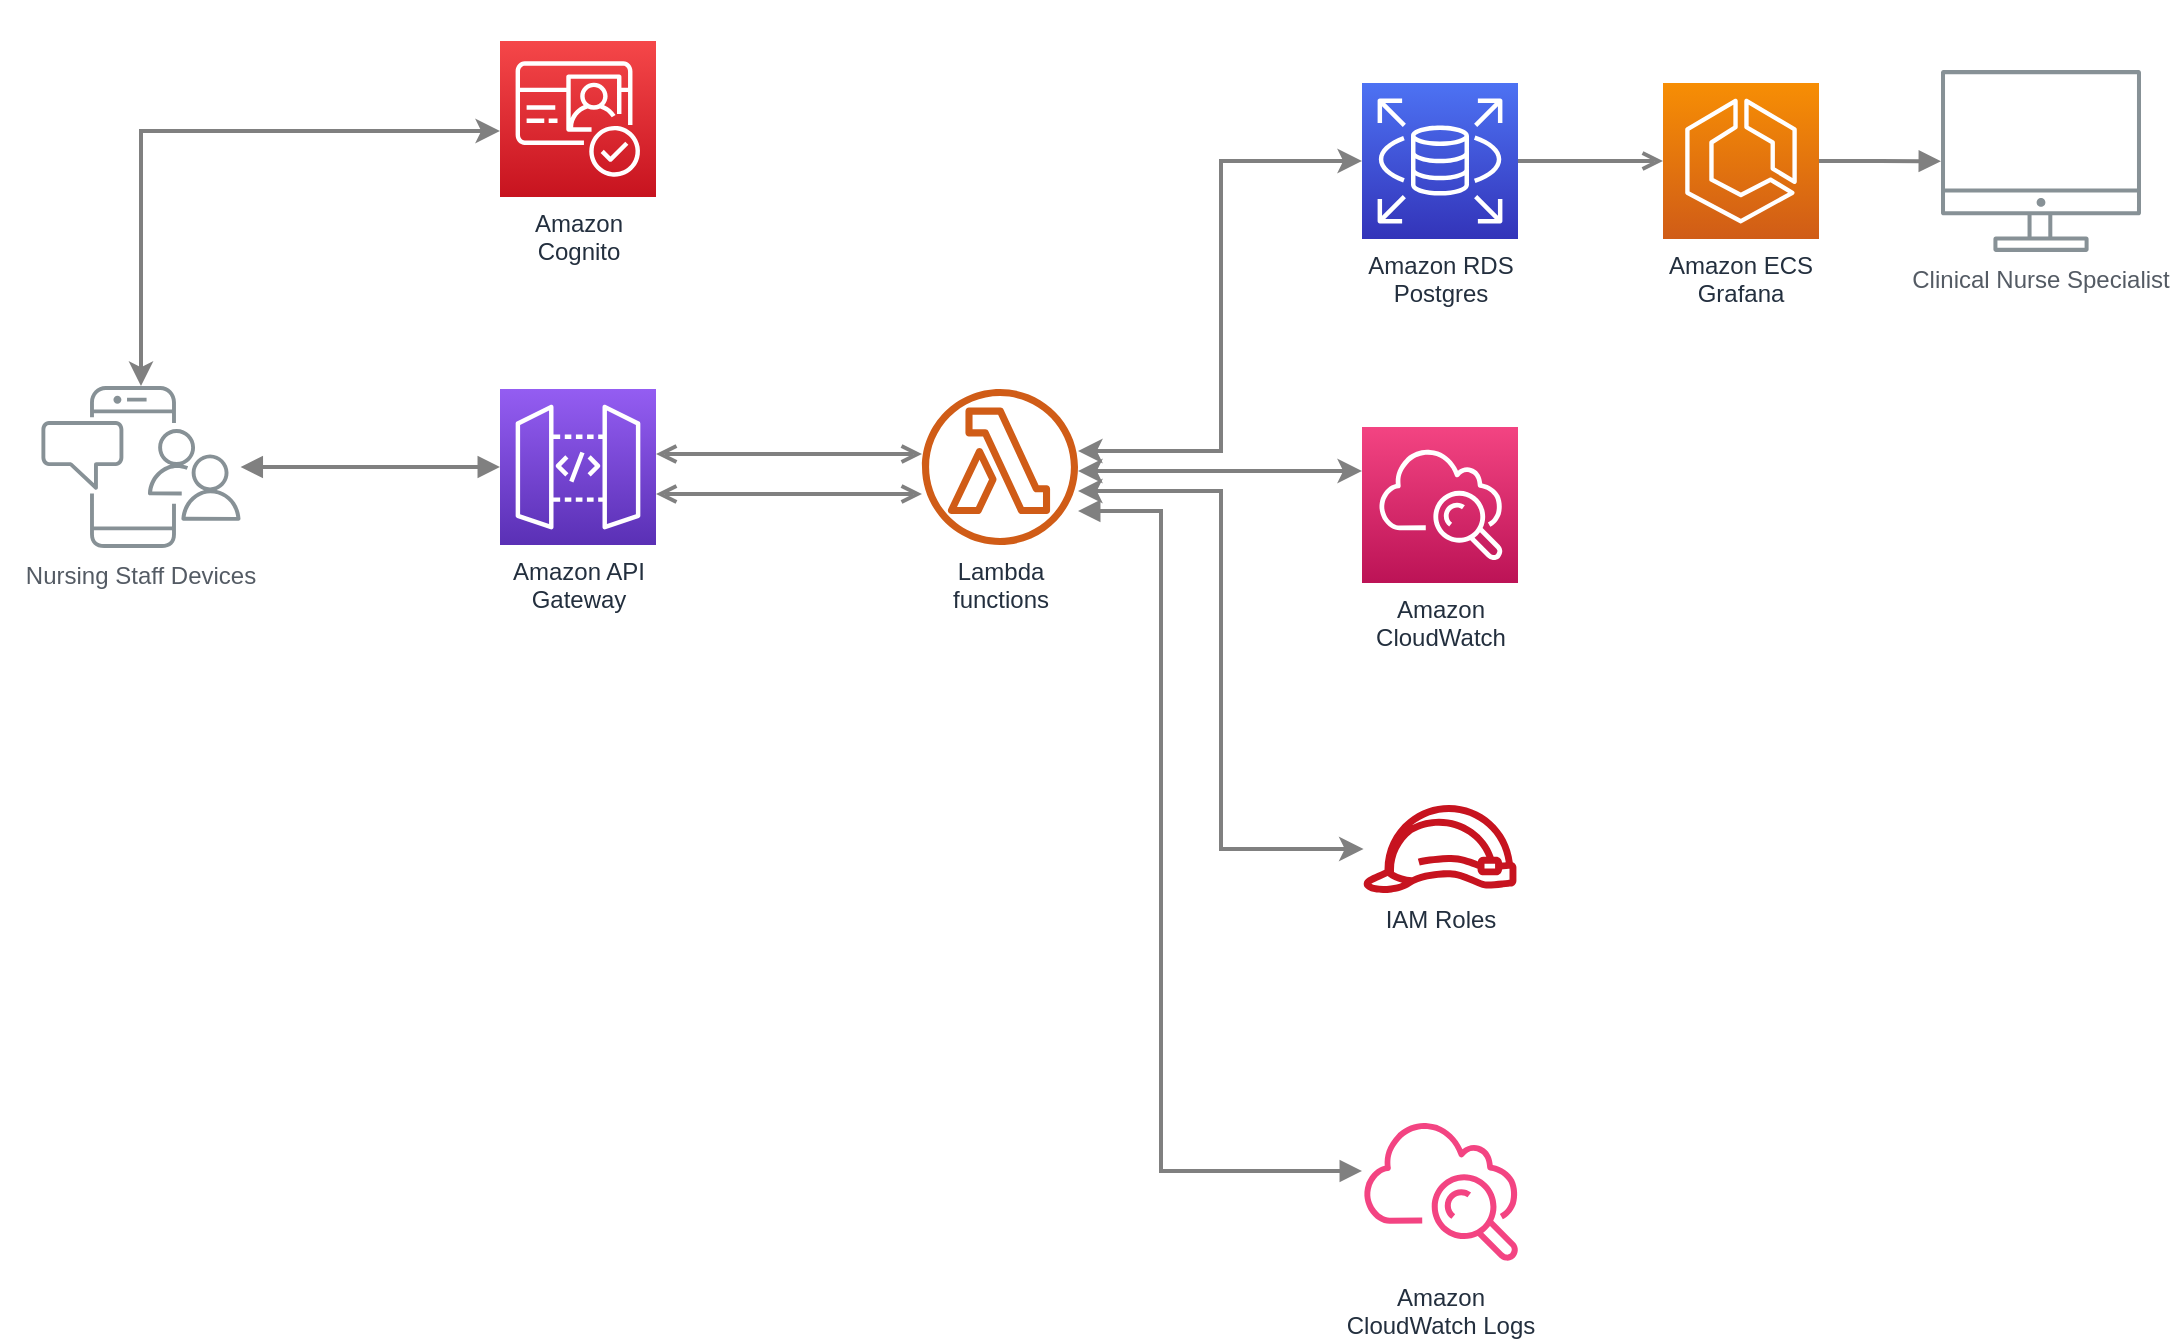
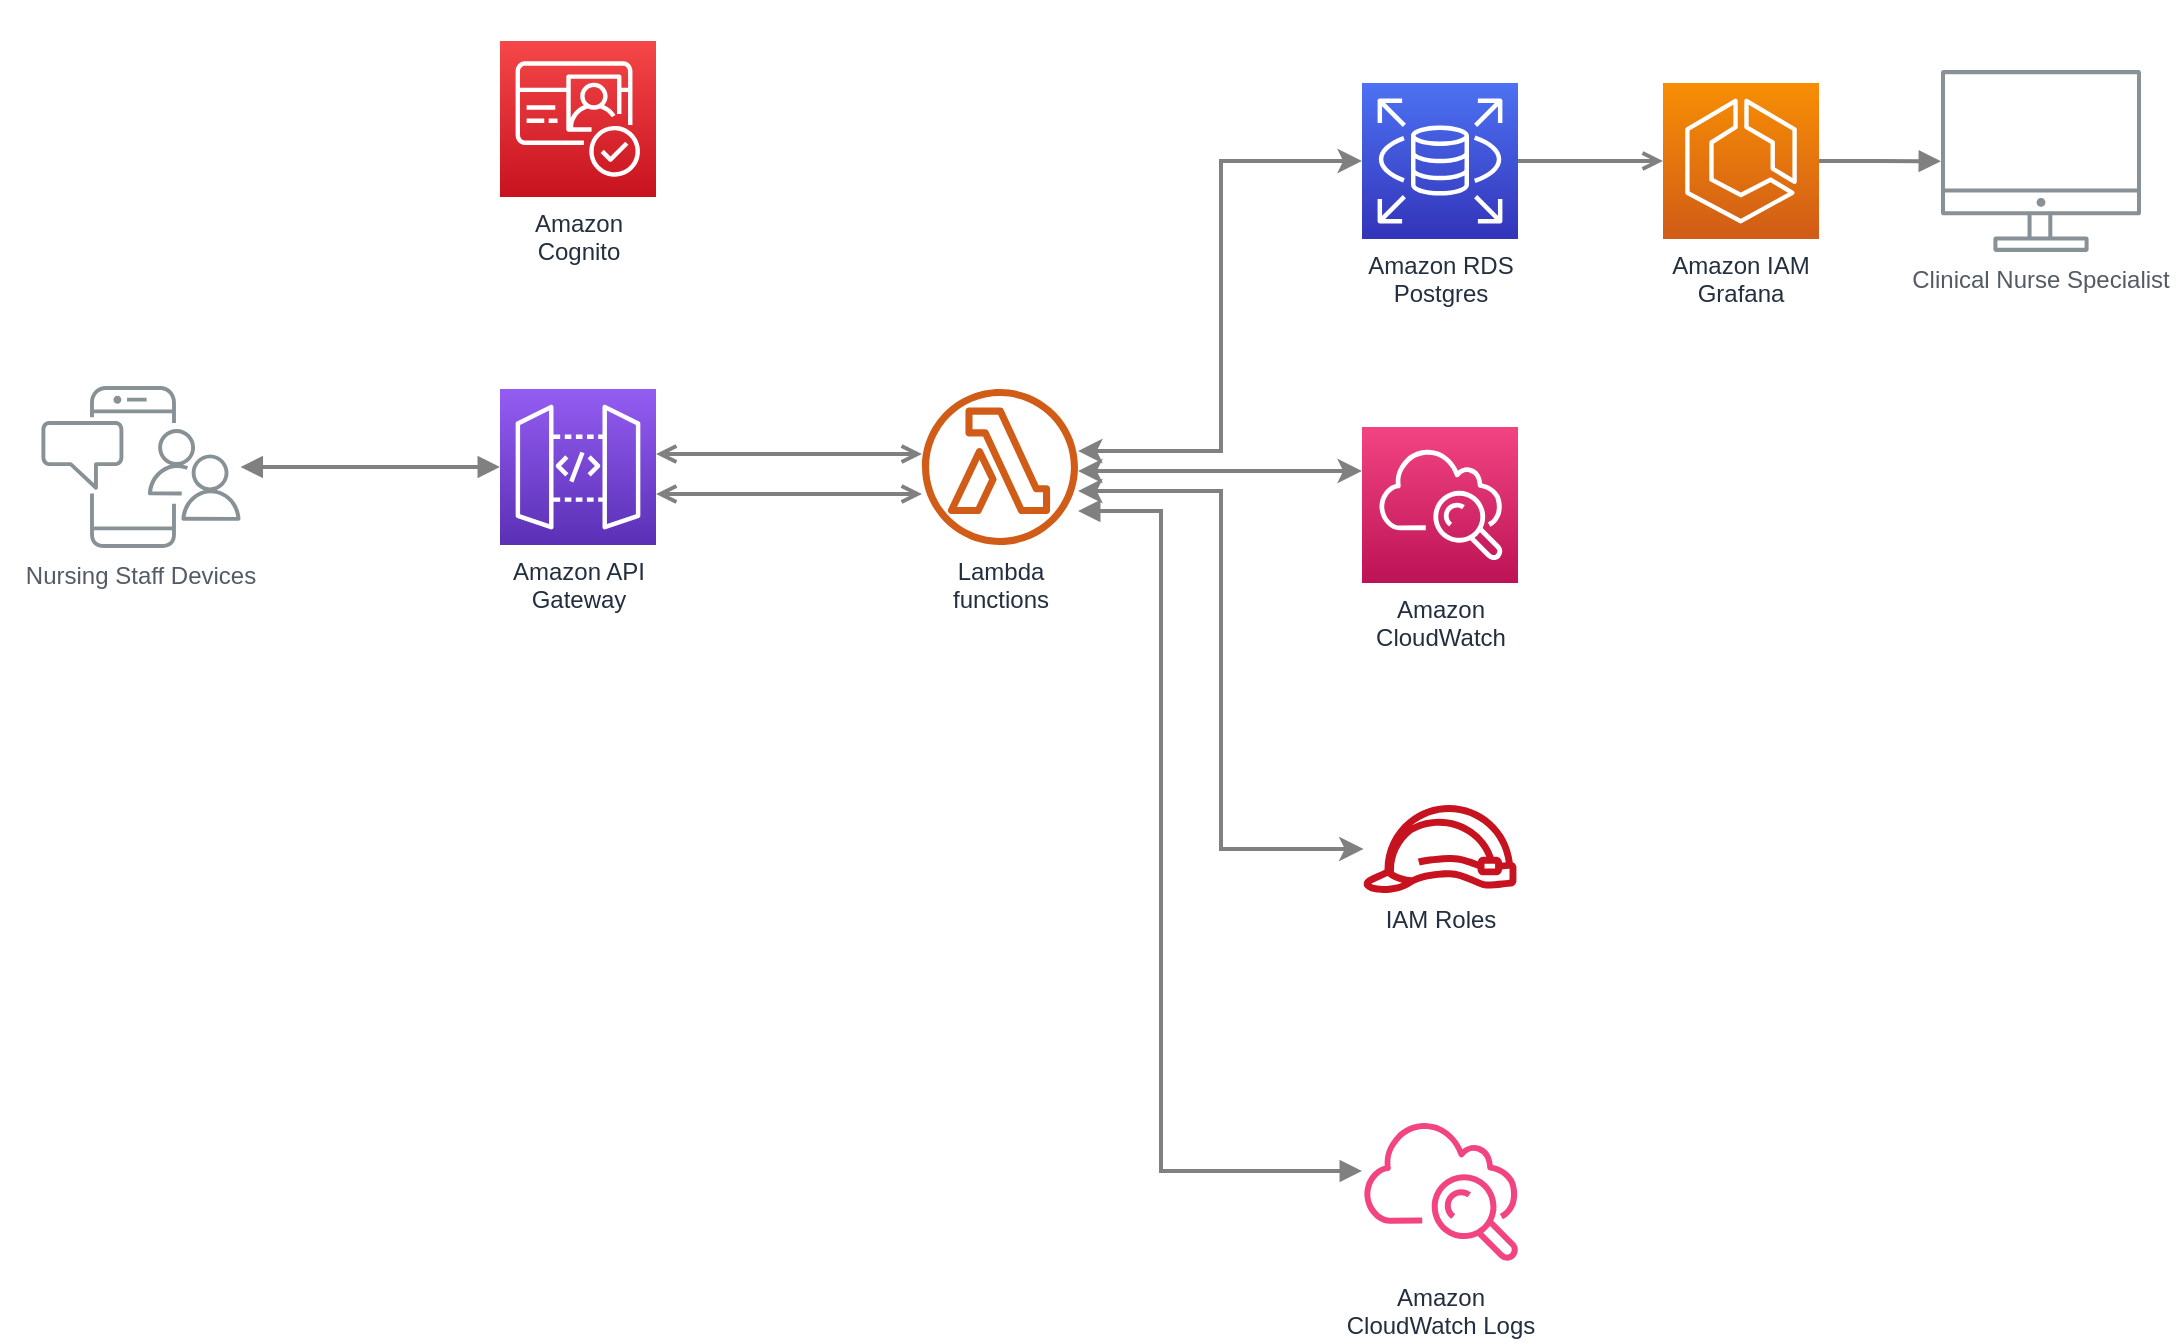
edge "Amazon Cognito" -- "Nursing Staff Devices": removed
node "Amazon ECS Grafana": label "Amazon ECS Grafana" -> "Amazon IAM Grafana"
